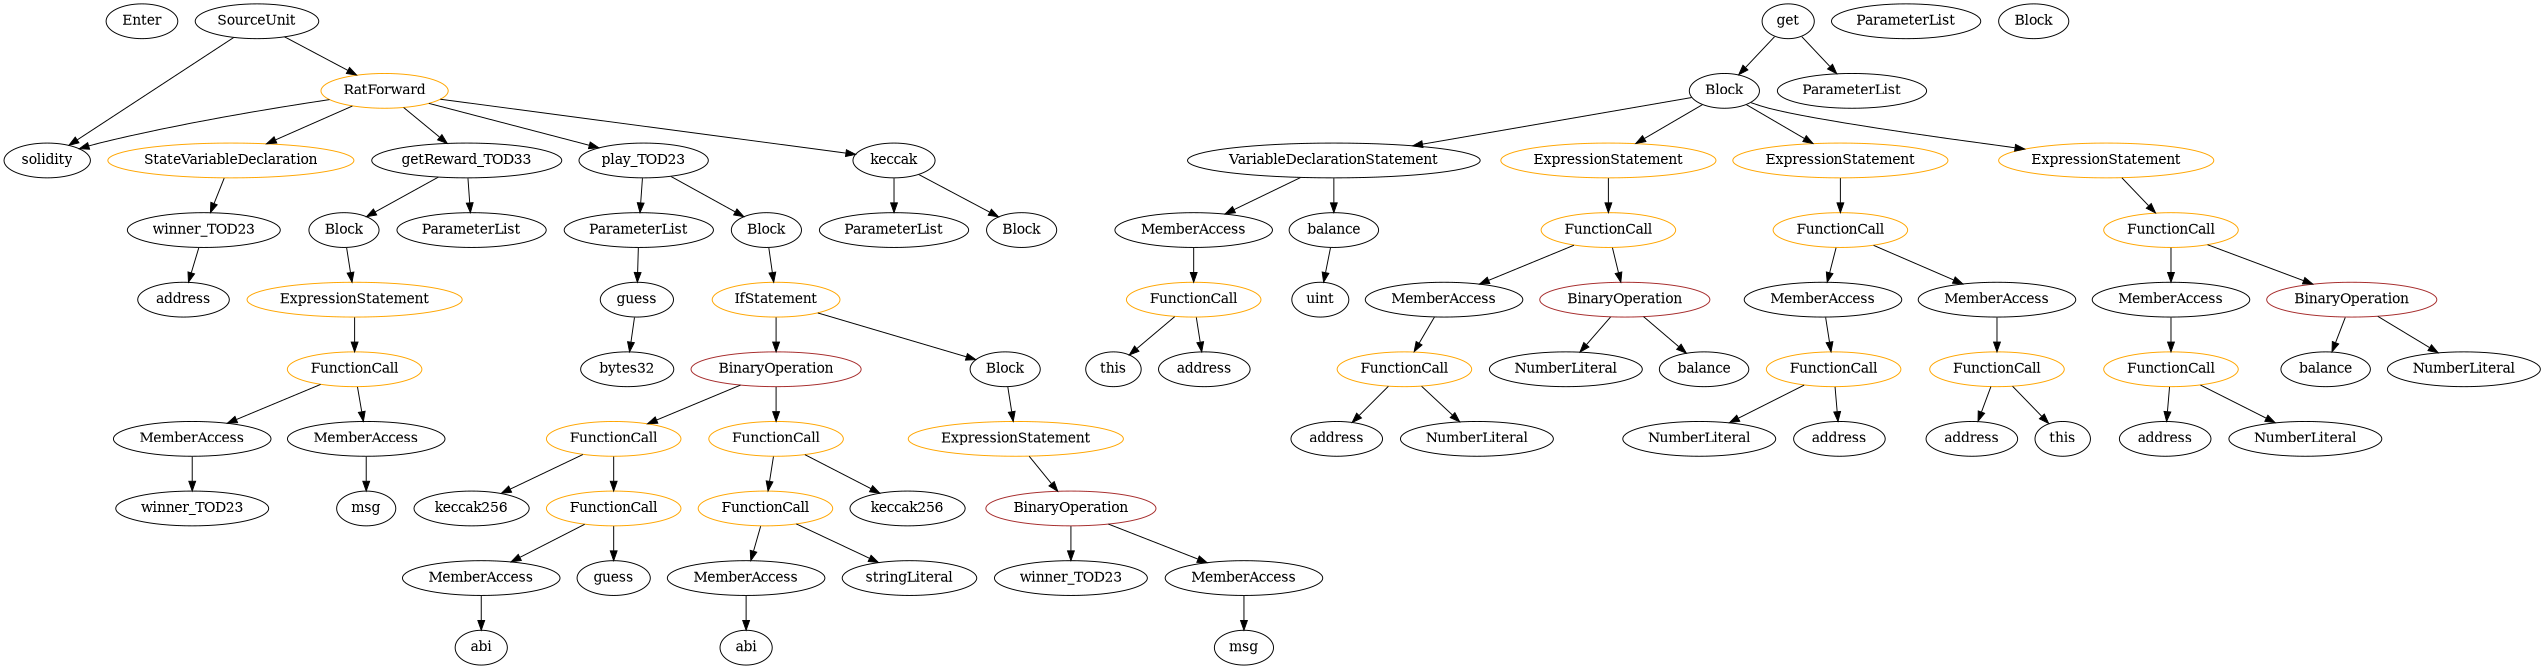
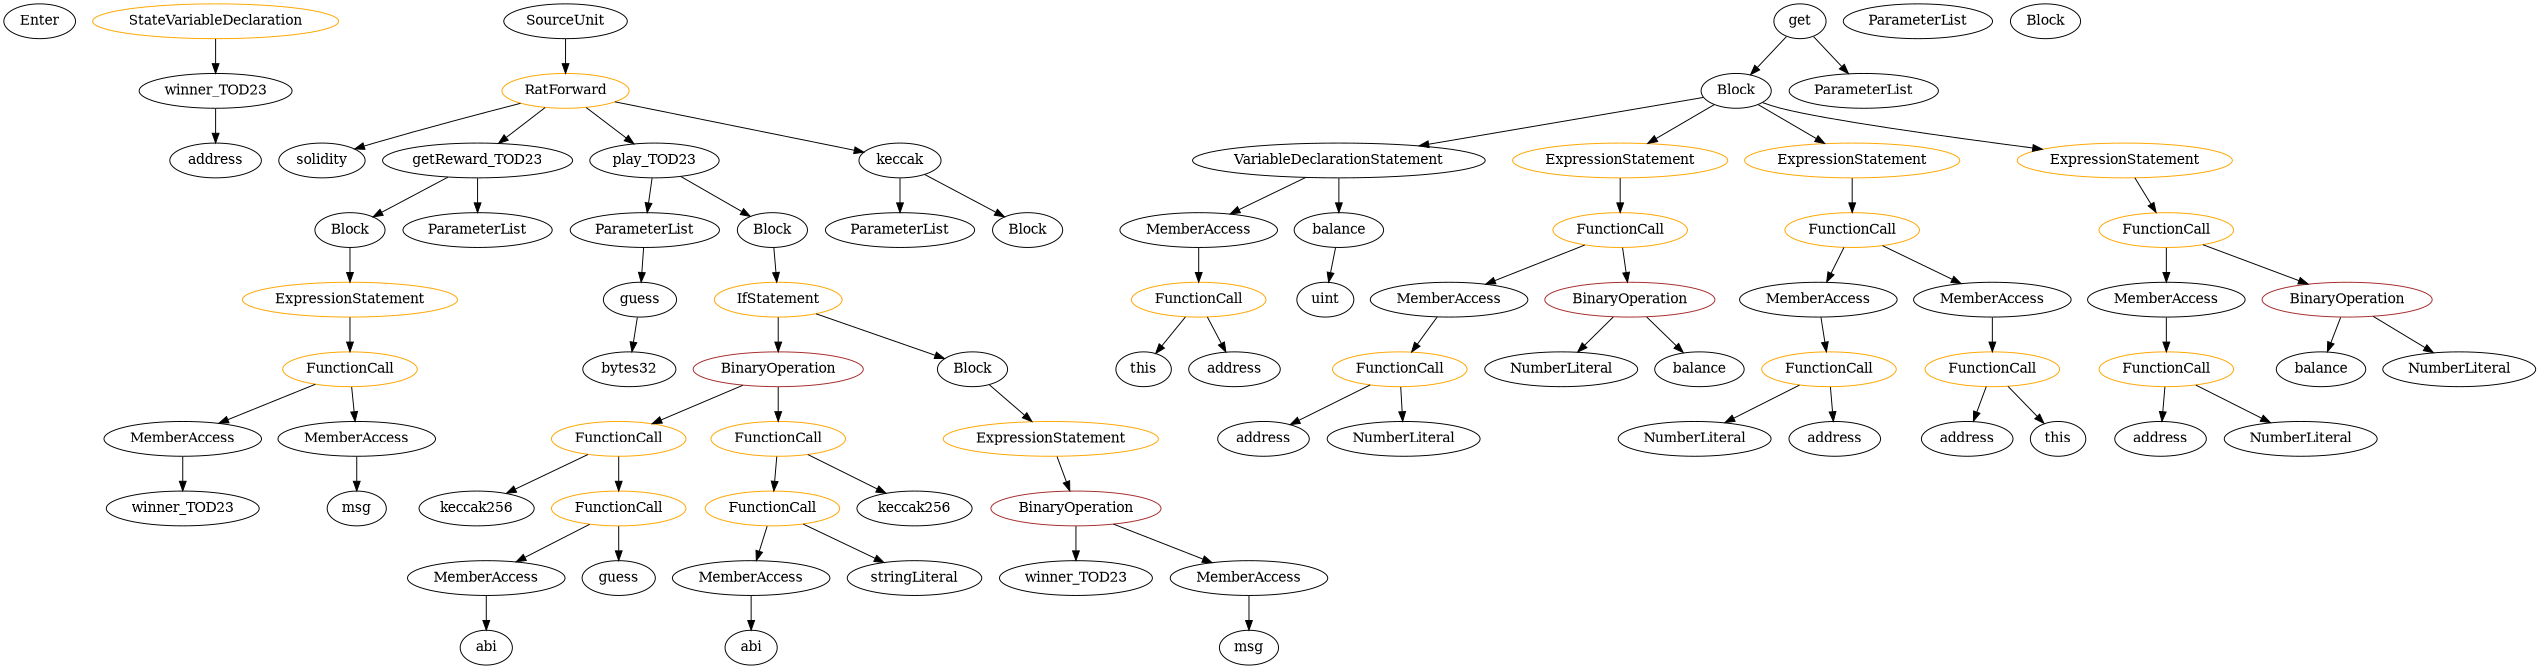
edge "SourceUnit" -> "solidity": removed
edge "RatForward" -> "StateVariableDeclaration": removed
node "getReward_TOD33": label "getReward_TOD33" -> "getReward_TOD23"
